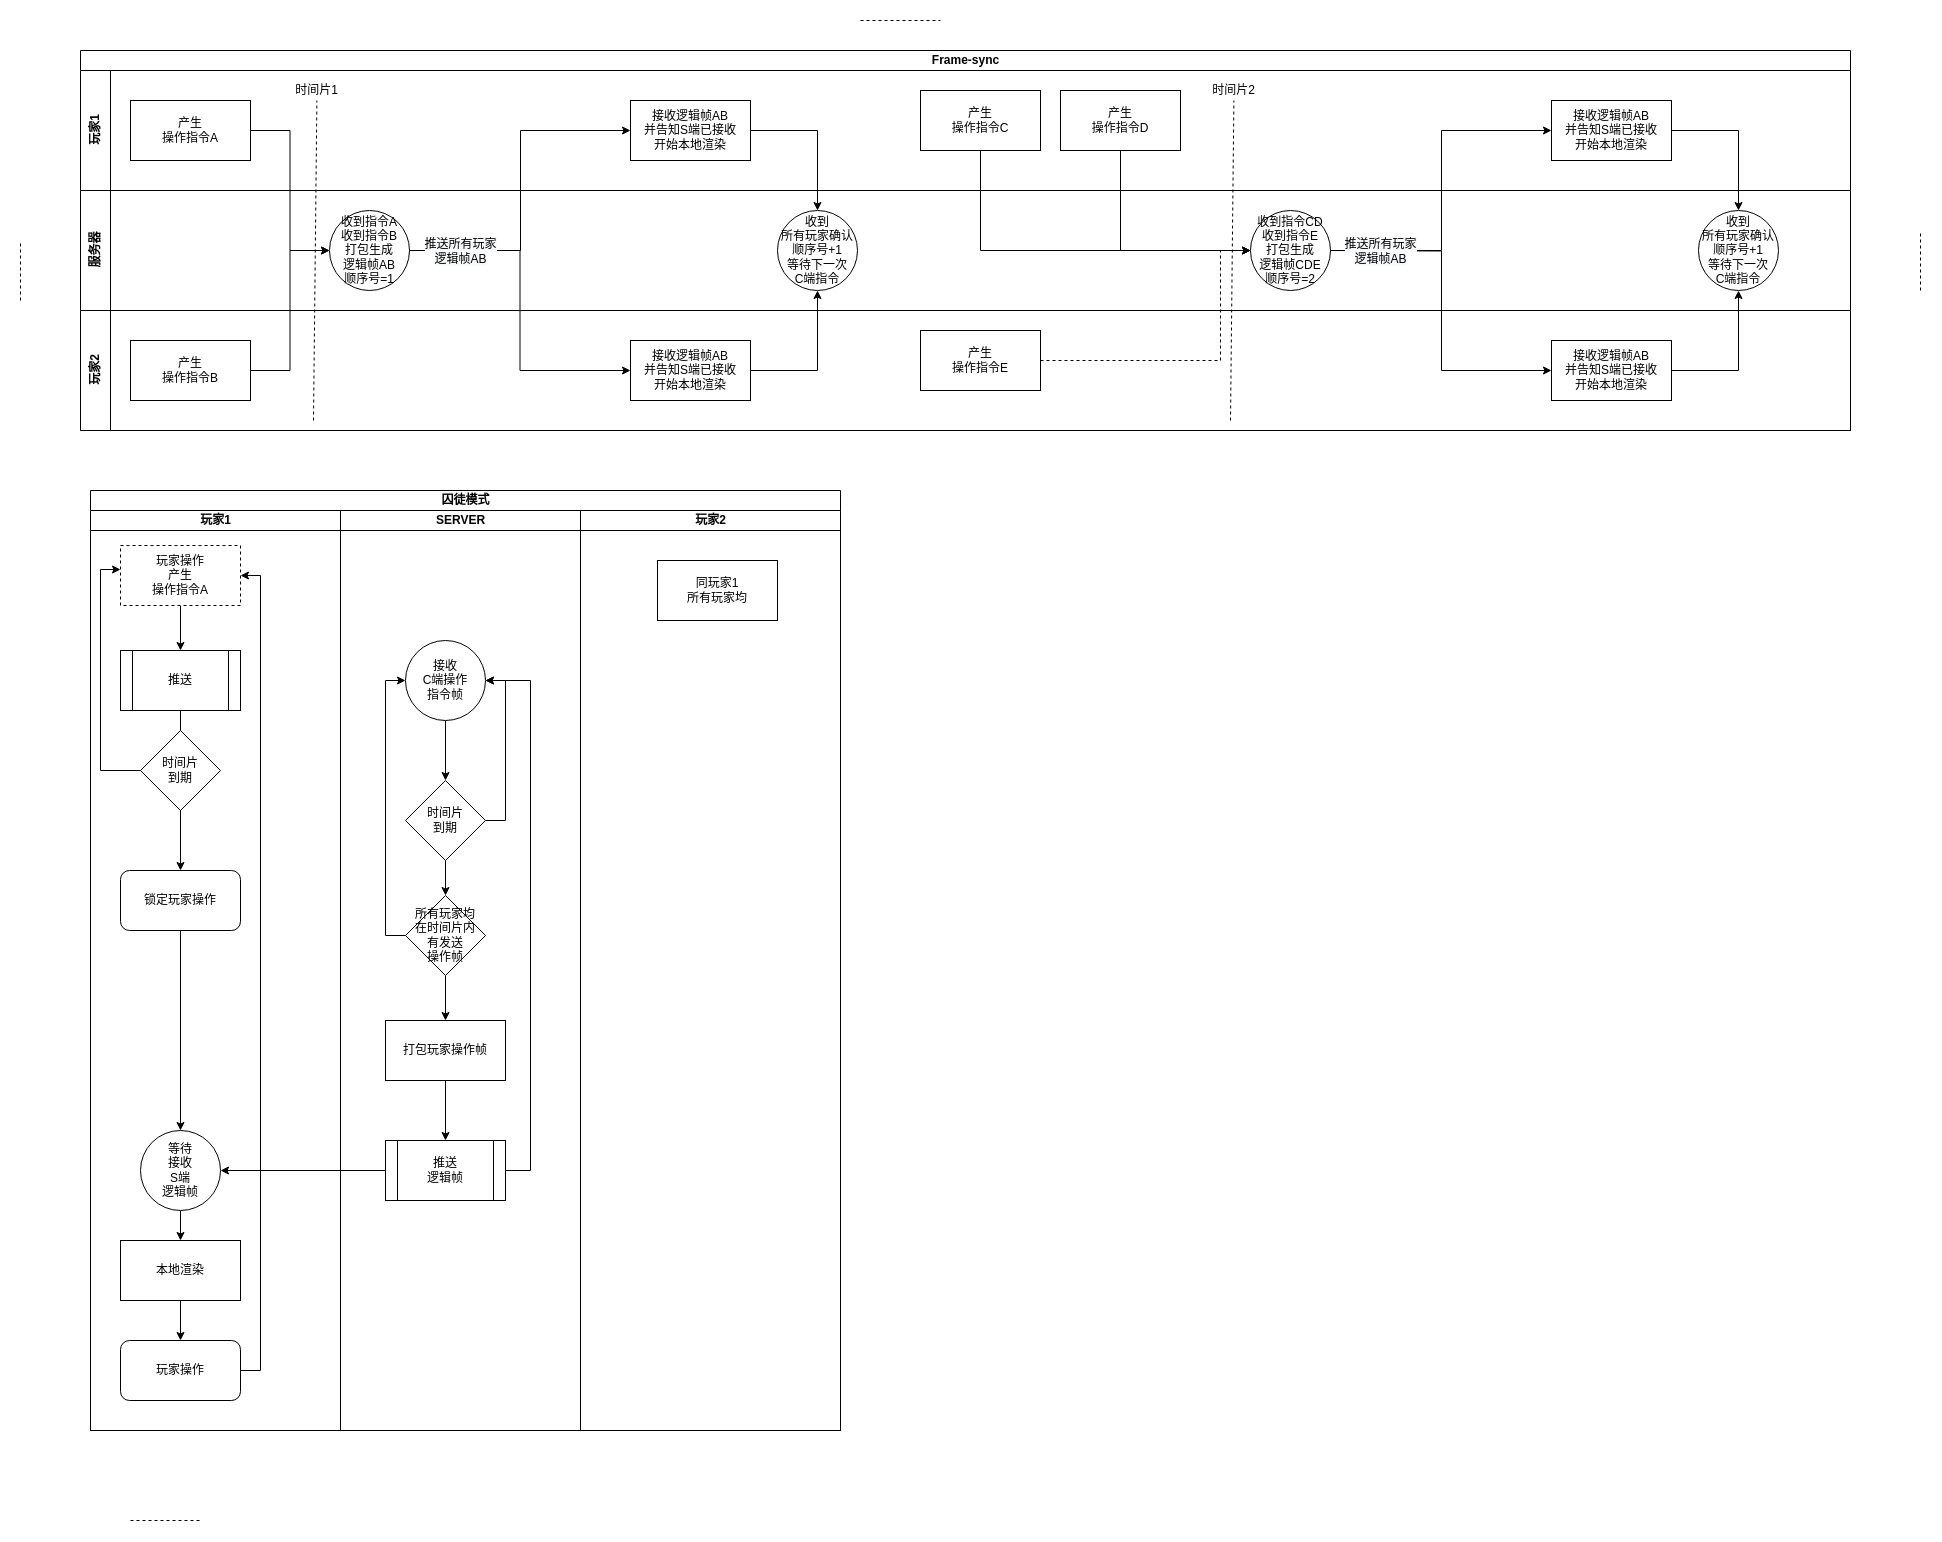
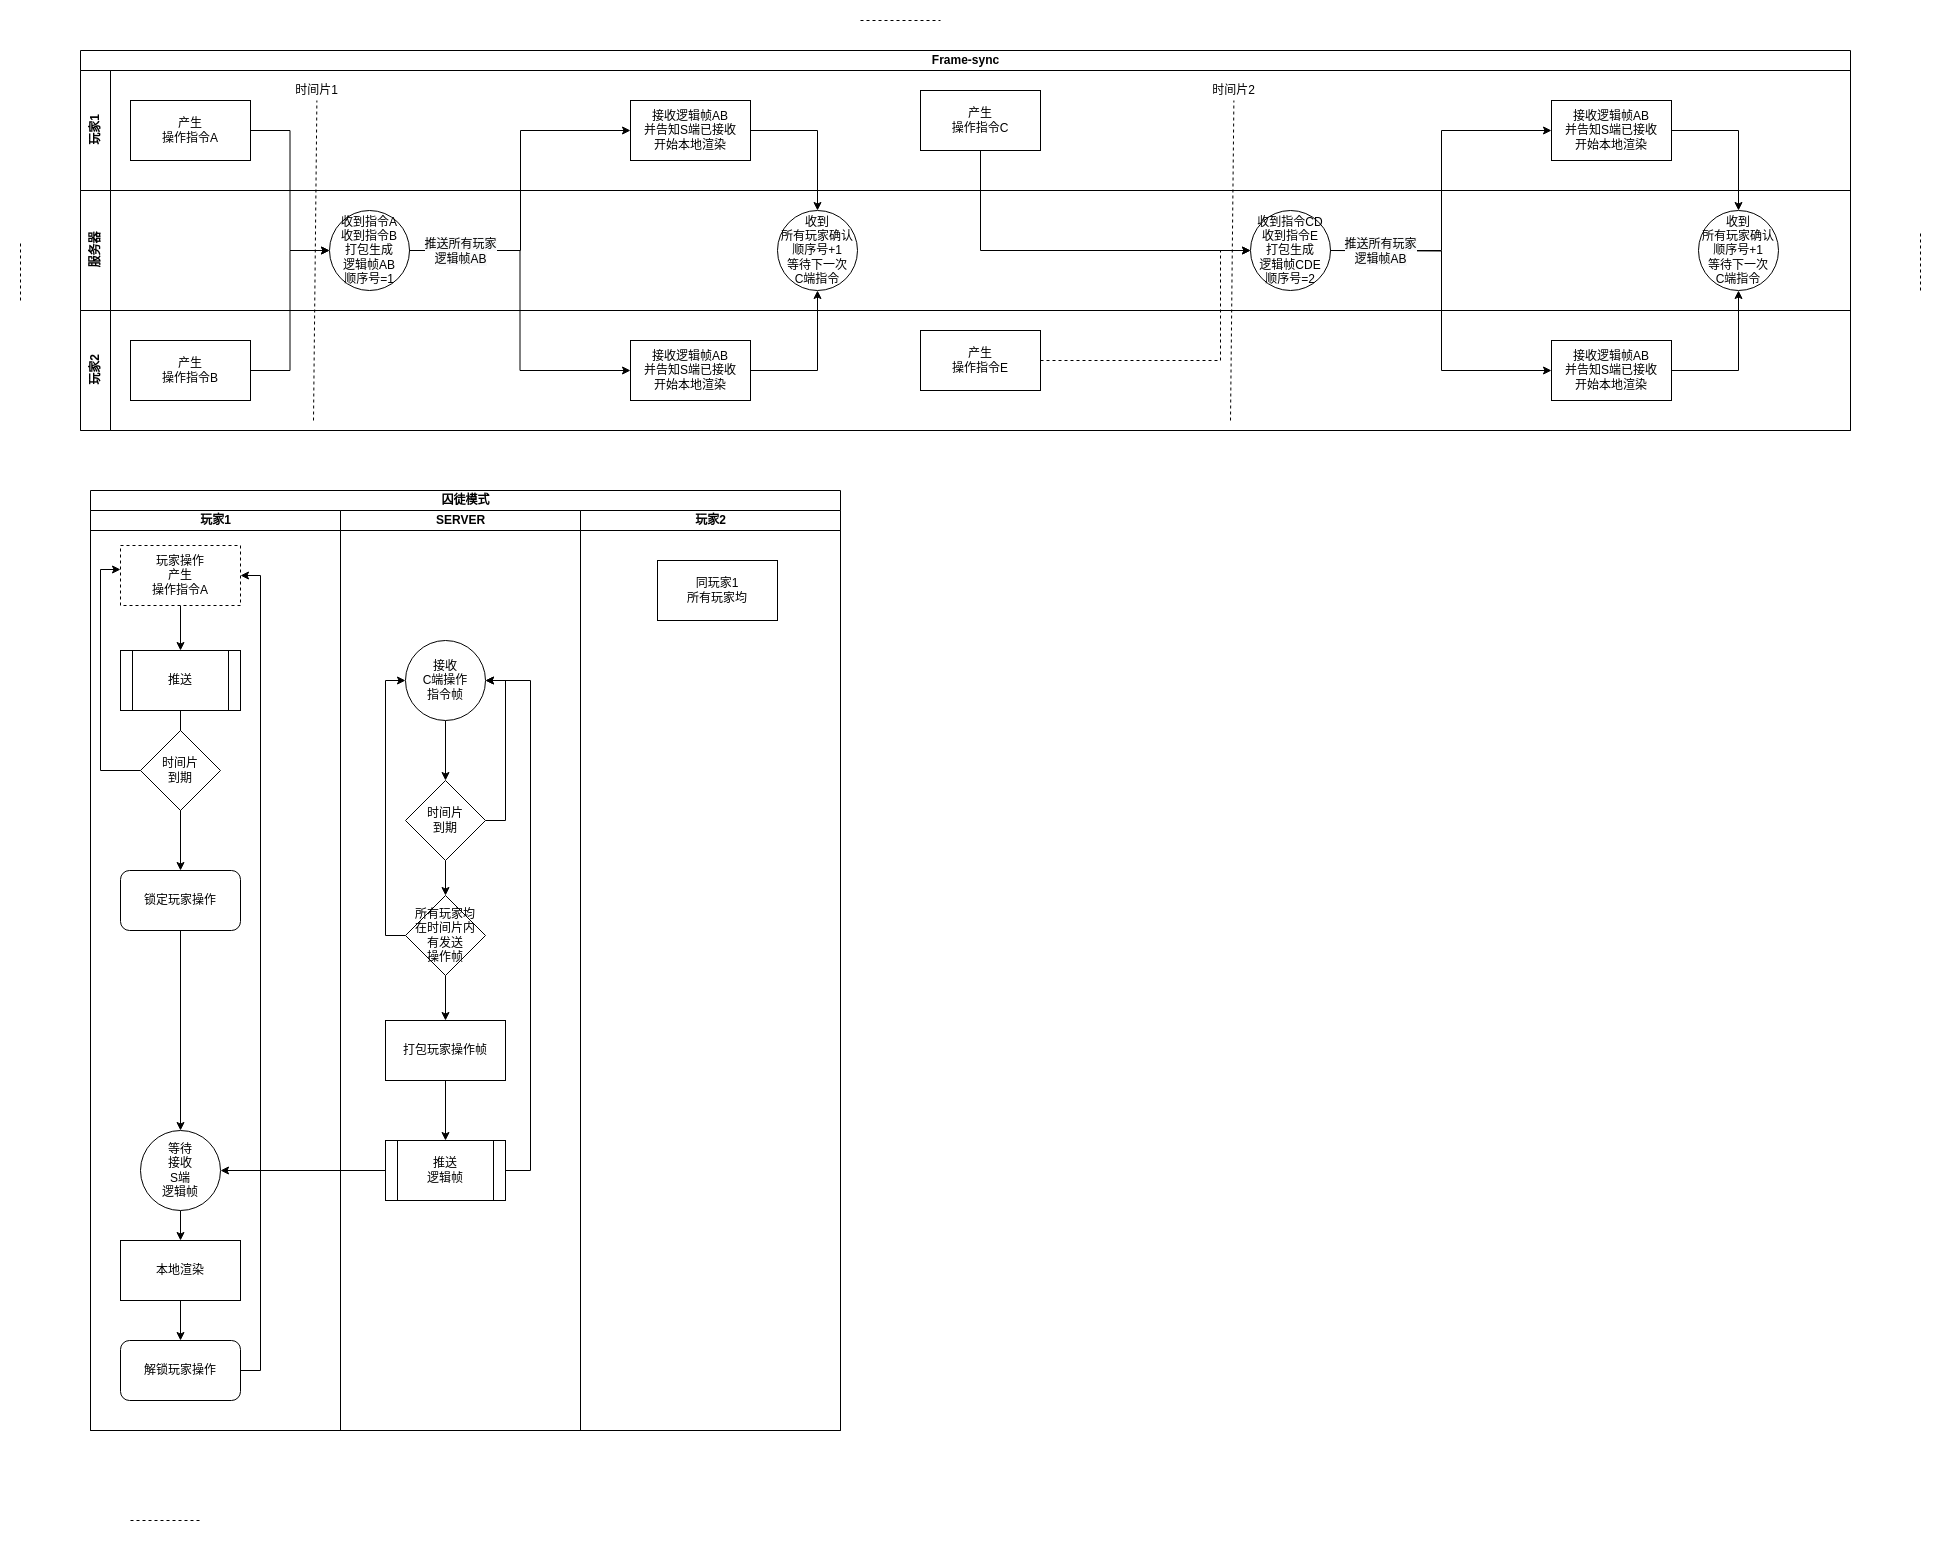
node "产生 操作指令D": removed
edge "产生 操作指令D" -> "收到指令CD 收到指令E 打包生成 逻辑帧CDE 顺序号=2": removed
node "玩家操作": label "玩家操作" -> "解锁玩家操作"
